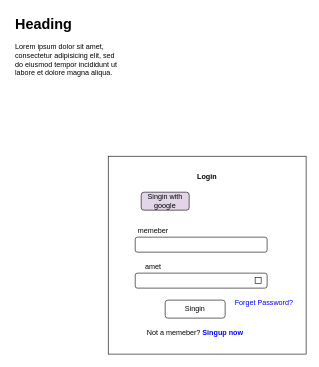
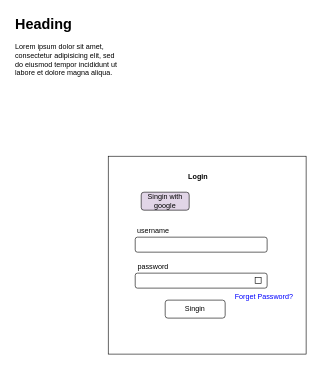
node "Login": moved (207, 177) -> (198, 177)
node "memeber": label "memeber" -> "username"
node "amet": label "amet" -> "password"
node "Forget Password?": moved (264, 303) -> (264, 297)
node "Not a memeber? Singup now": removed
